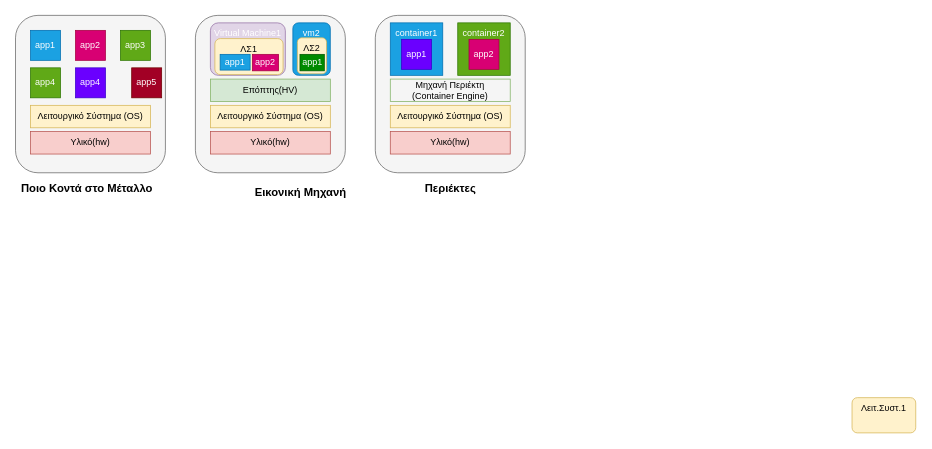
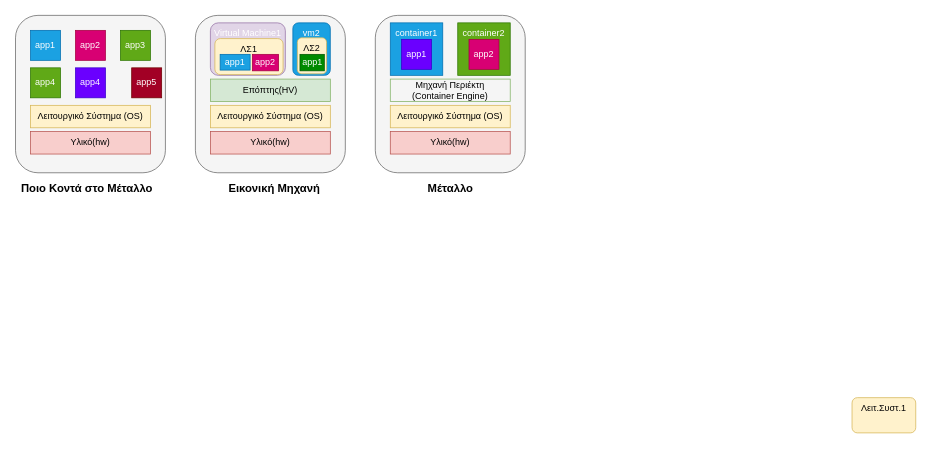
node "Περιέκτες": label "Περιέκτες" -> "Μέταλλο"
node "Εικονική Μηχανή": moved (300, 192) -> (274, 188)
